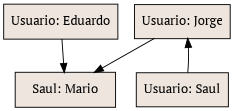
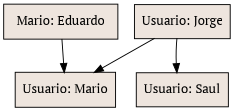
node "Usuario: Eduardo": label "Usuario: Eduardo" -> "Mario: Eduardo"
edge "Usuario: Saul" -> "Usuario: Jorge": reversed
node "Saul: Mario": label "Saul: Mario" -> "Usuario: Mario"
